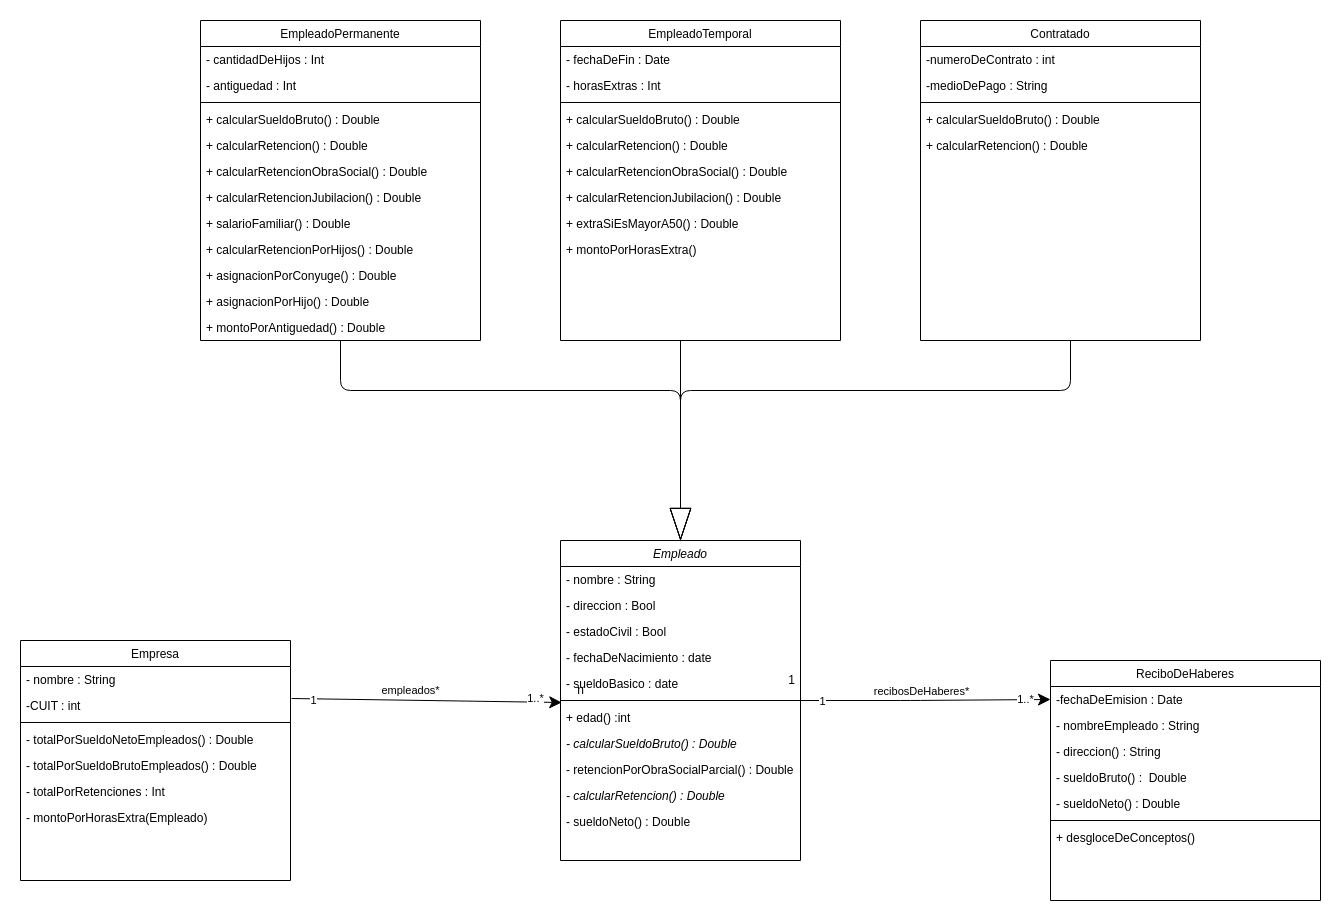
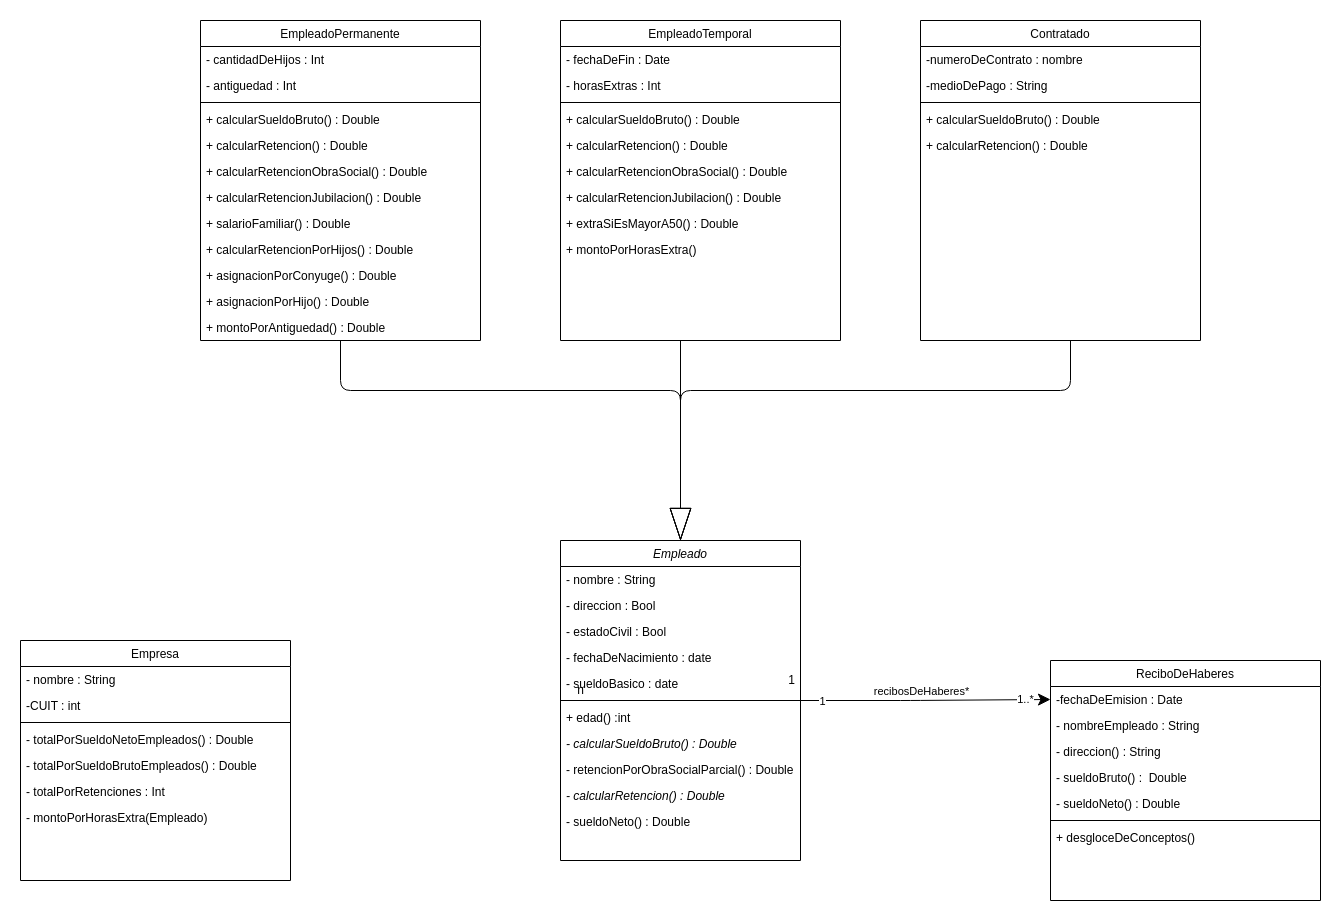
node "-numeroDeContrato : int": label "-numeroDeContrato : int" -> "-numeroDeContrato : nombre"
edge "-CUIT : int" -> "+ edad() :int": removed, labels "1", "empleados*", "1..*"
